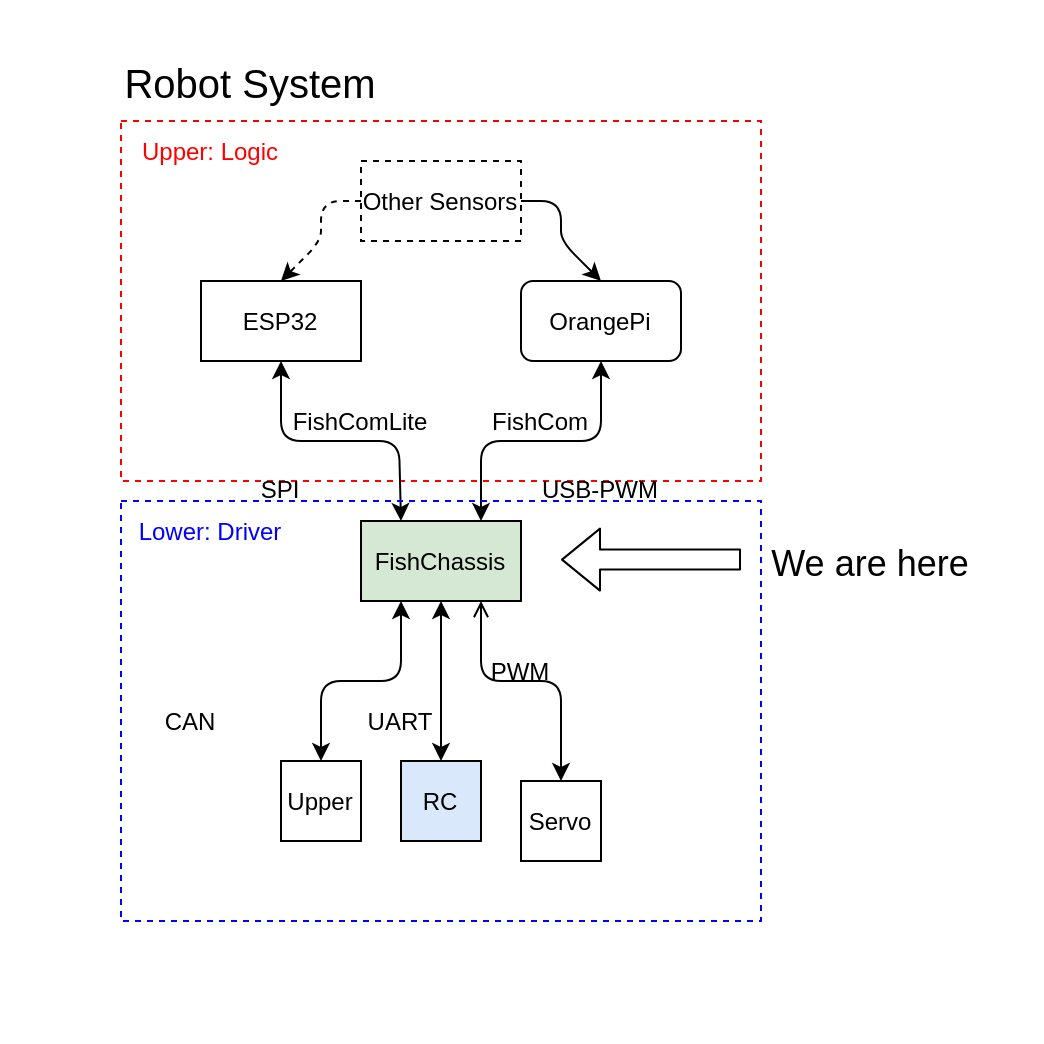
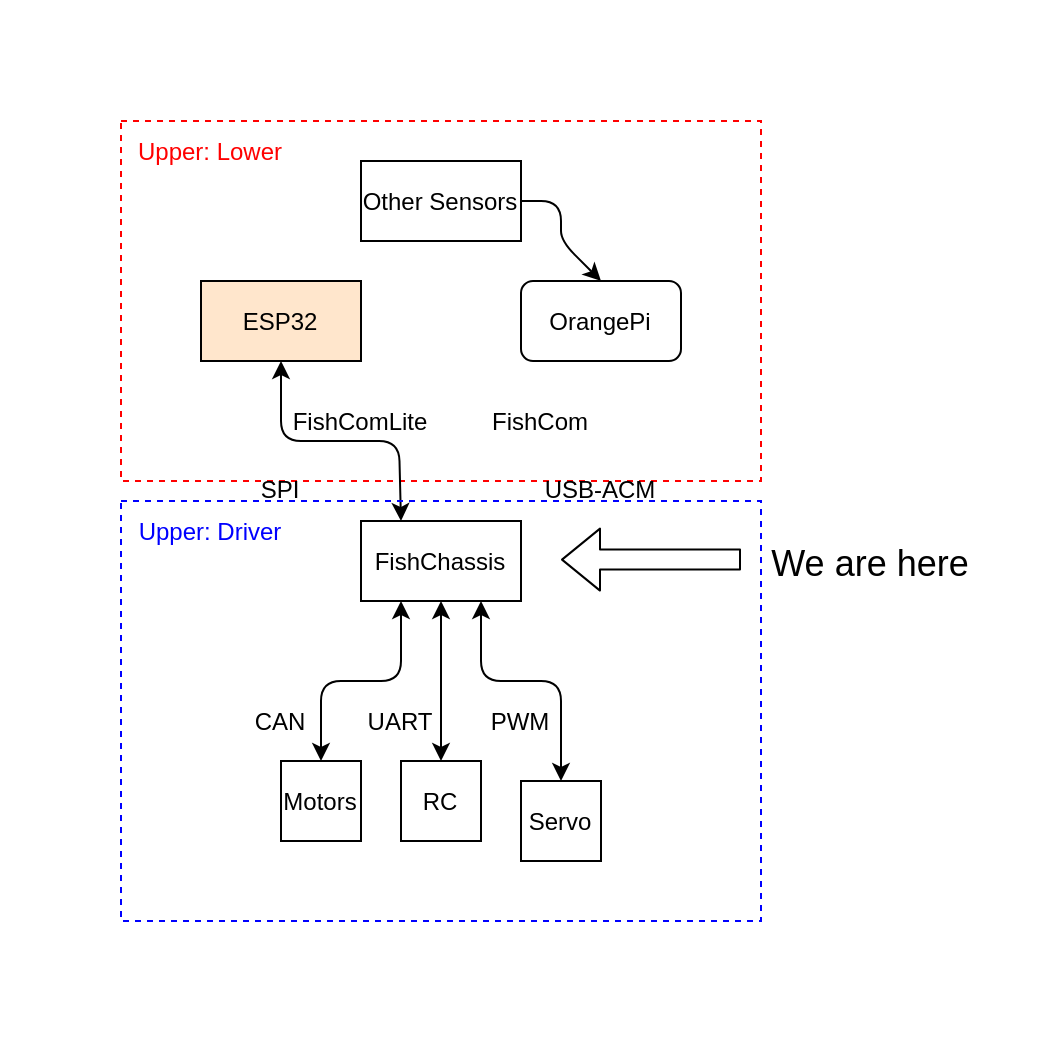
node "Robot System": removed
node "Upper: Logic": label "Upper: Logic" -> "Upper: Lower"
node "Other Sensors": style dashed -> solid
edge "Other Sensors" -> "ESP32": removed
node "ESP32": fillcolor #ffffff -> #ffe6cc
edge "OrangePi" -- "FishChassis": removed
node "USB-PWM": label "USB-PWM" -> "USB-ACM"
node "Lower: Driver": label "Lower: Driver" -> "Upper: Driver"
node "FishChassis": fillcolor #d5e8d4 -> #ffffff
edge "FishChassis" -- "Servo": arrowhead open -> classic
node "PWM": moved (521, 671) -> (521, 721)
node "CAN": moved (191, 721) -> (281, 721)
node "RC": fillcolor #dae8fc -> #ffffff
node "Upper": label "Upper" -> "Motors"
